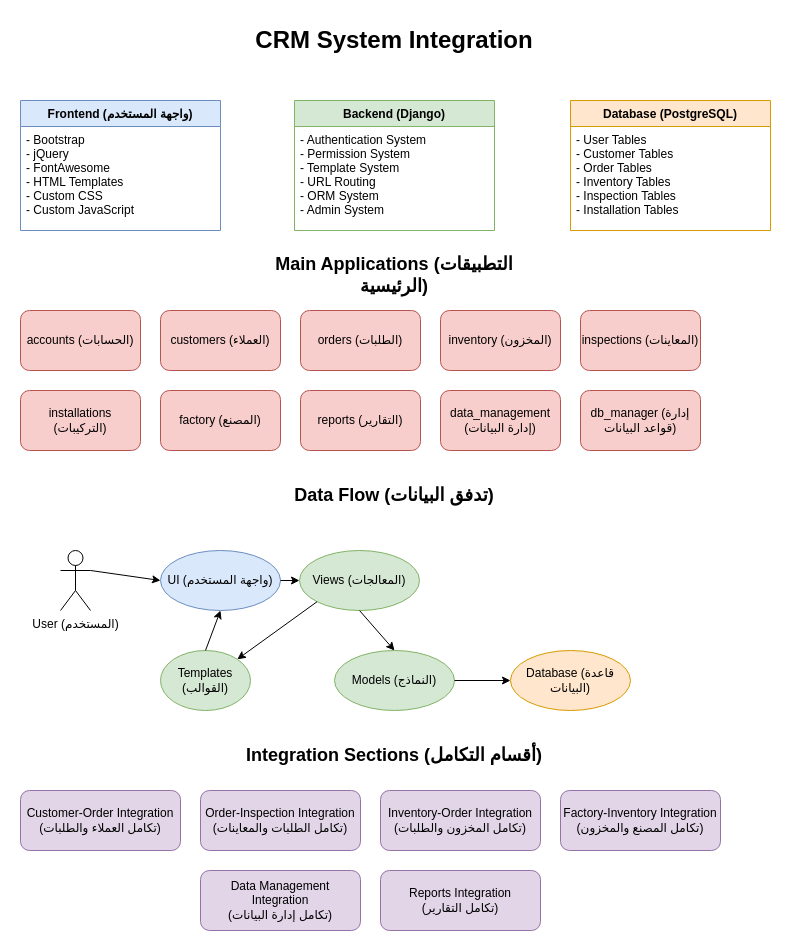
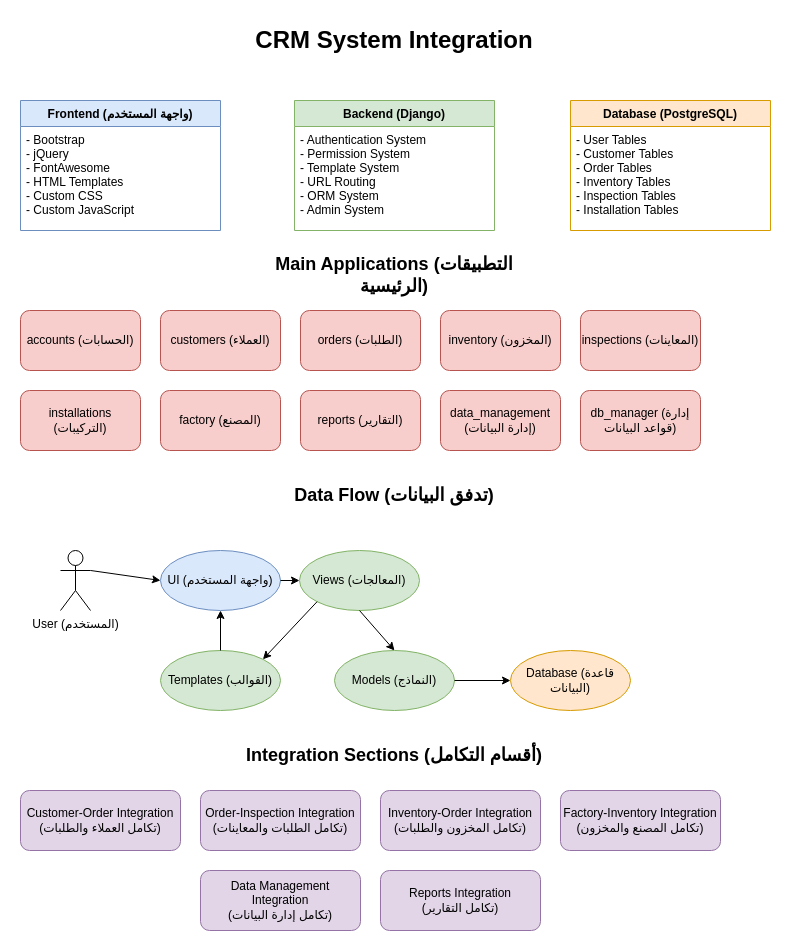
node "Templates (القوالب)": size 90x60 -> 120x60
